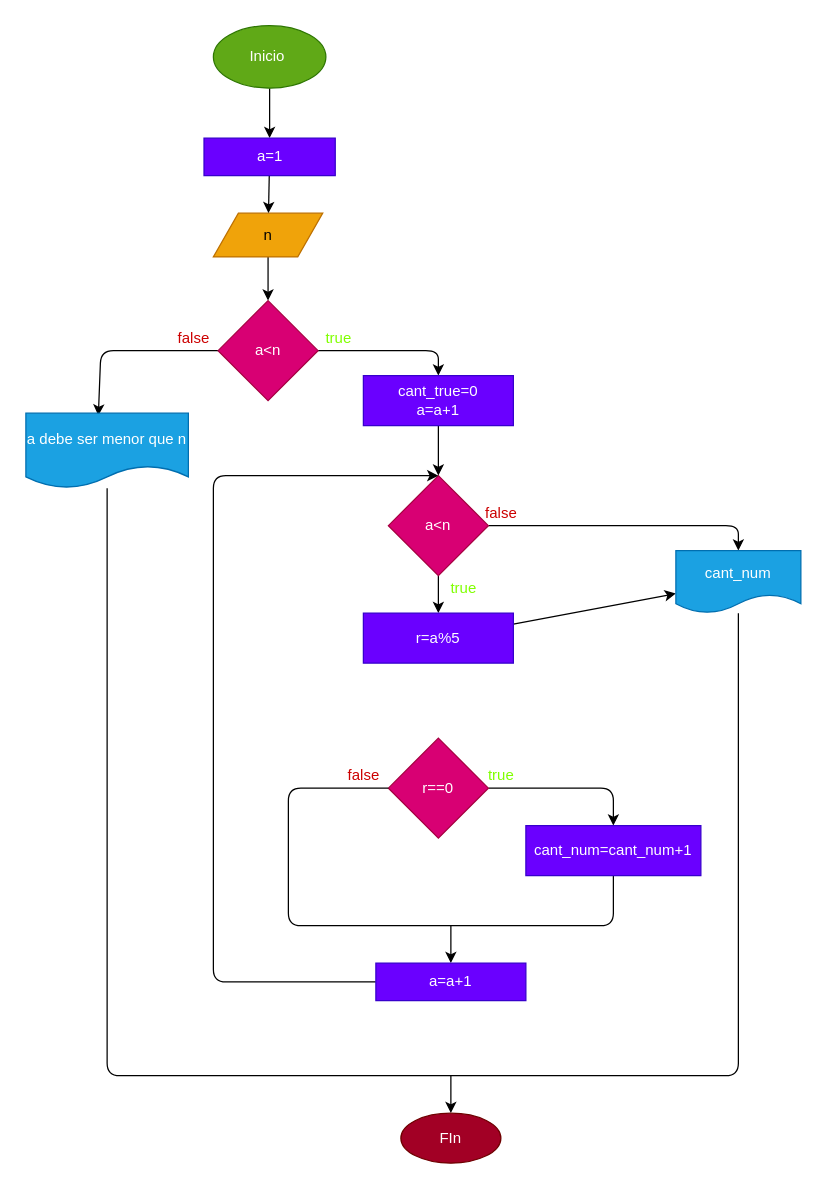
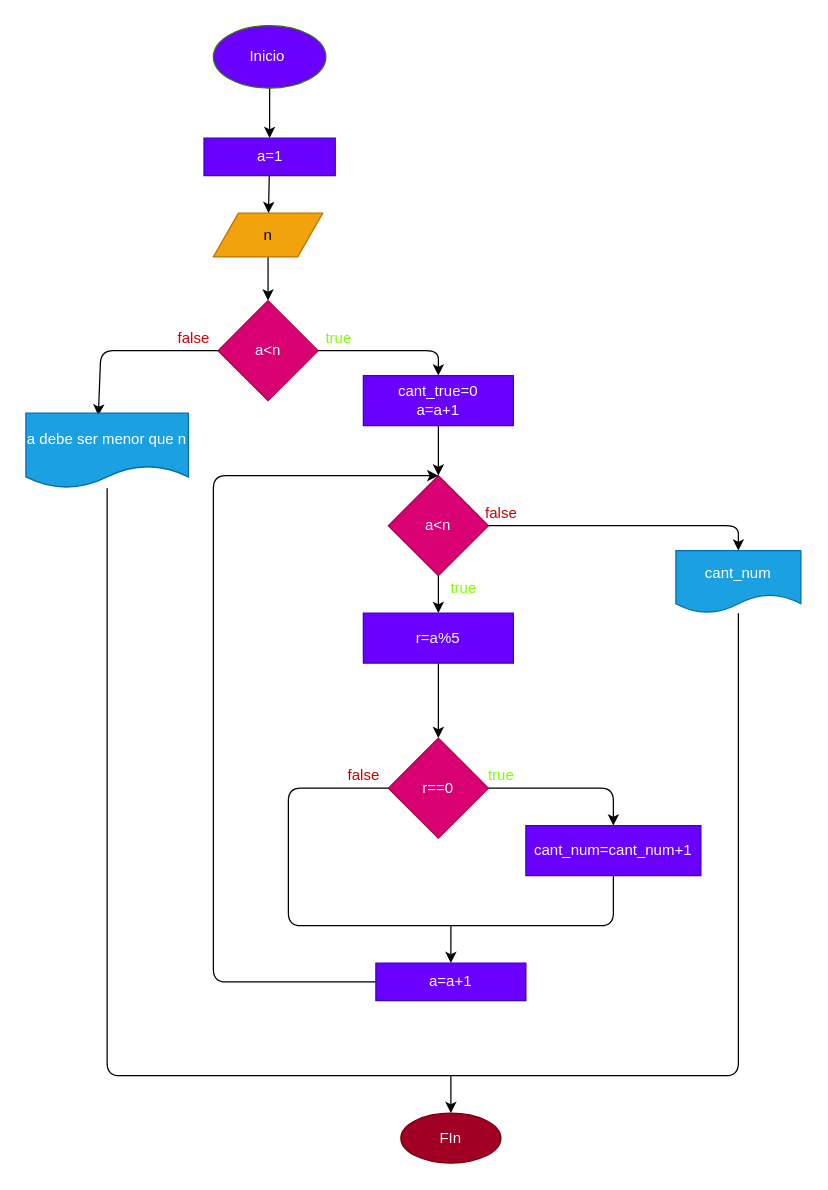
node "Inicio": fillcolor #60a917 -> #6a00ff
edge "r=a%5" -> "cant_num": now "r=a%5" -> "r==0"
